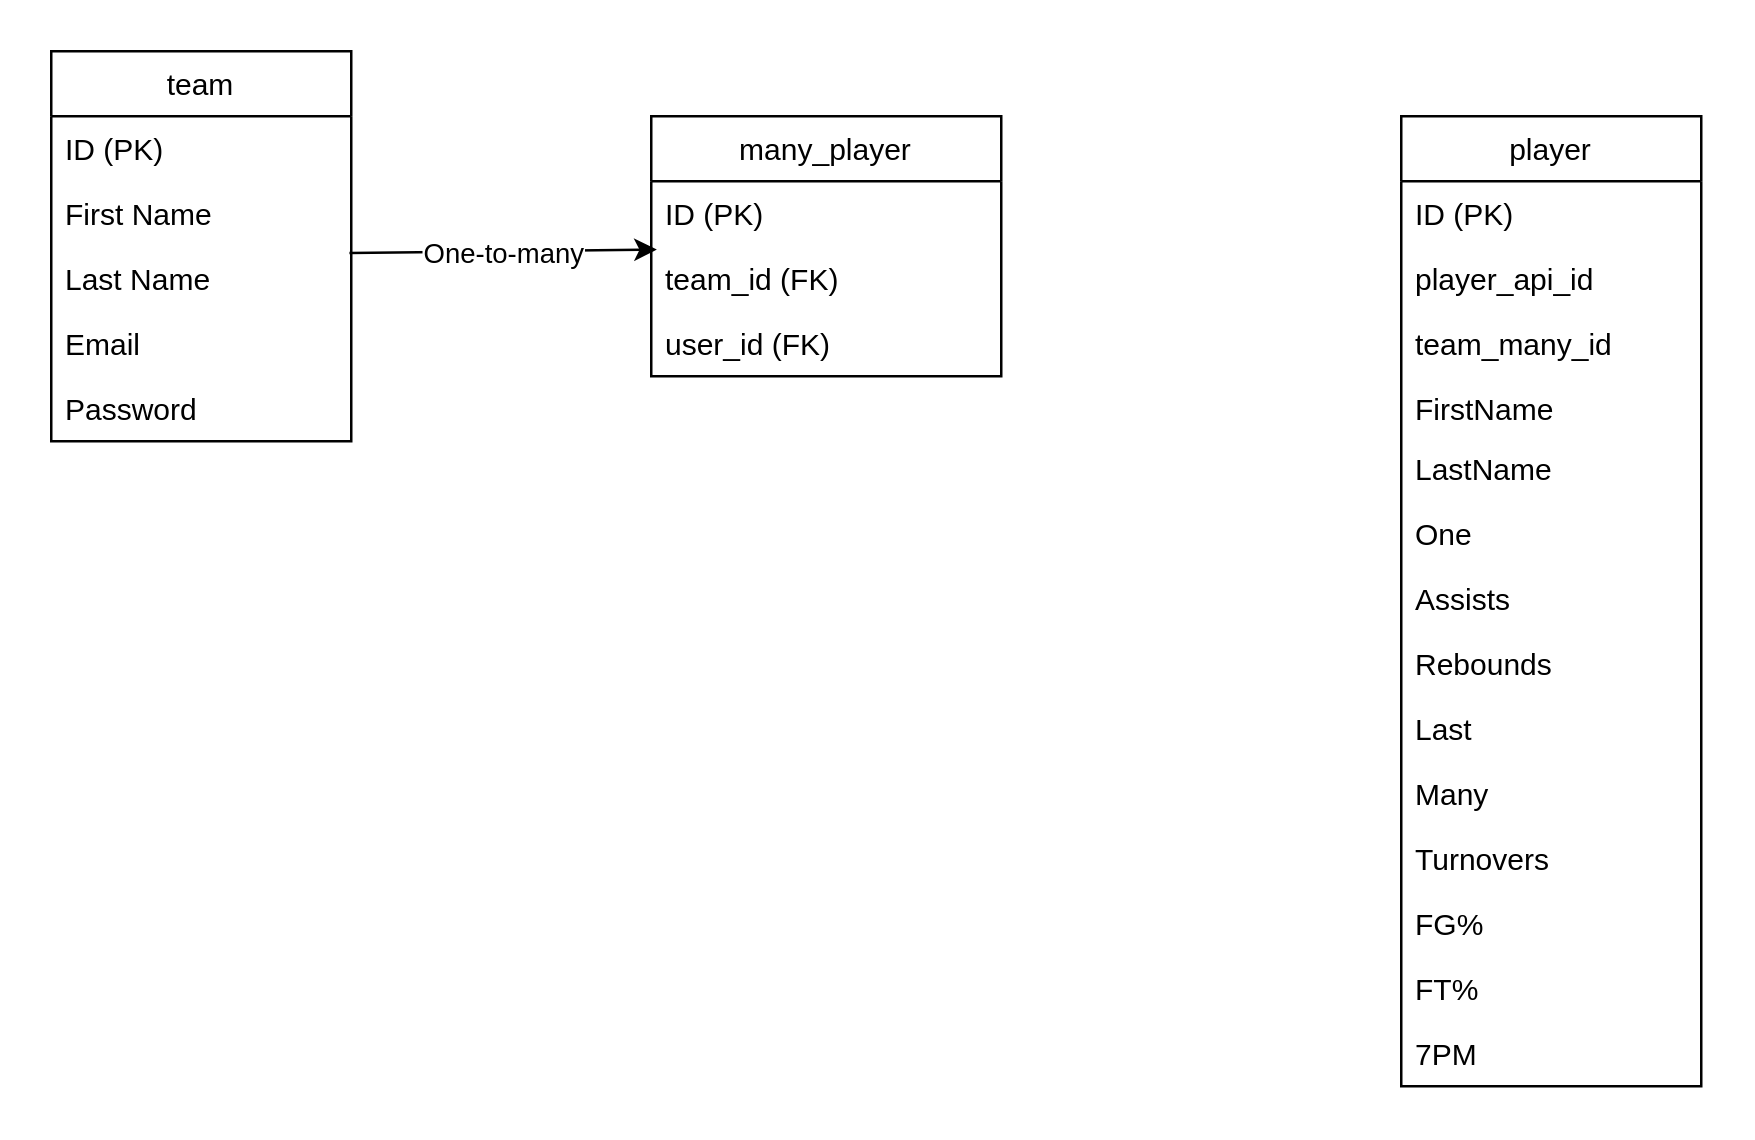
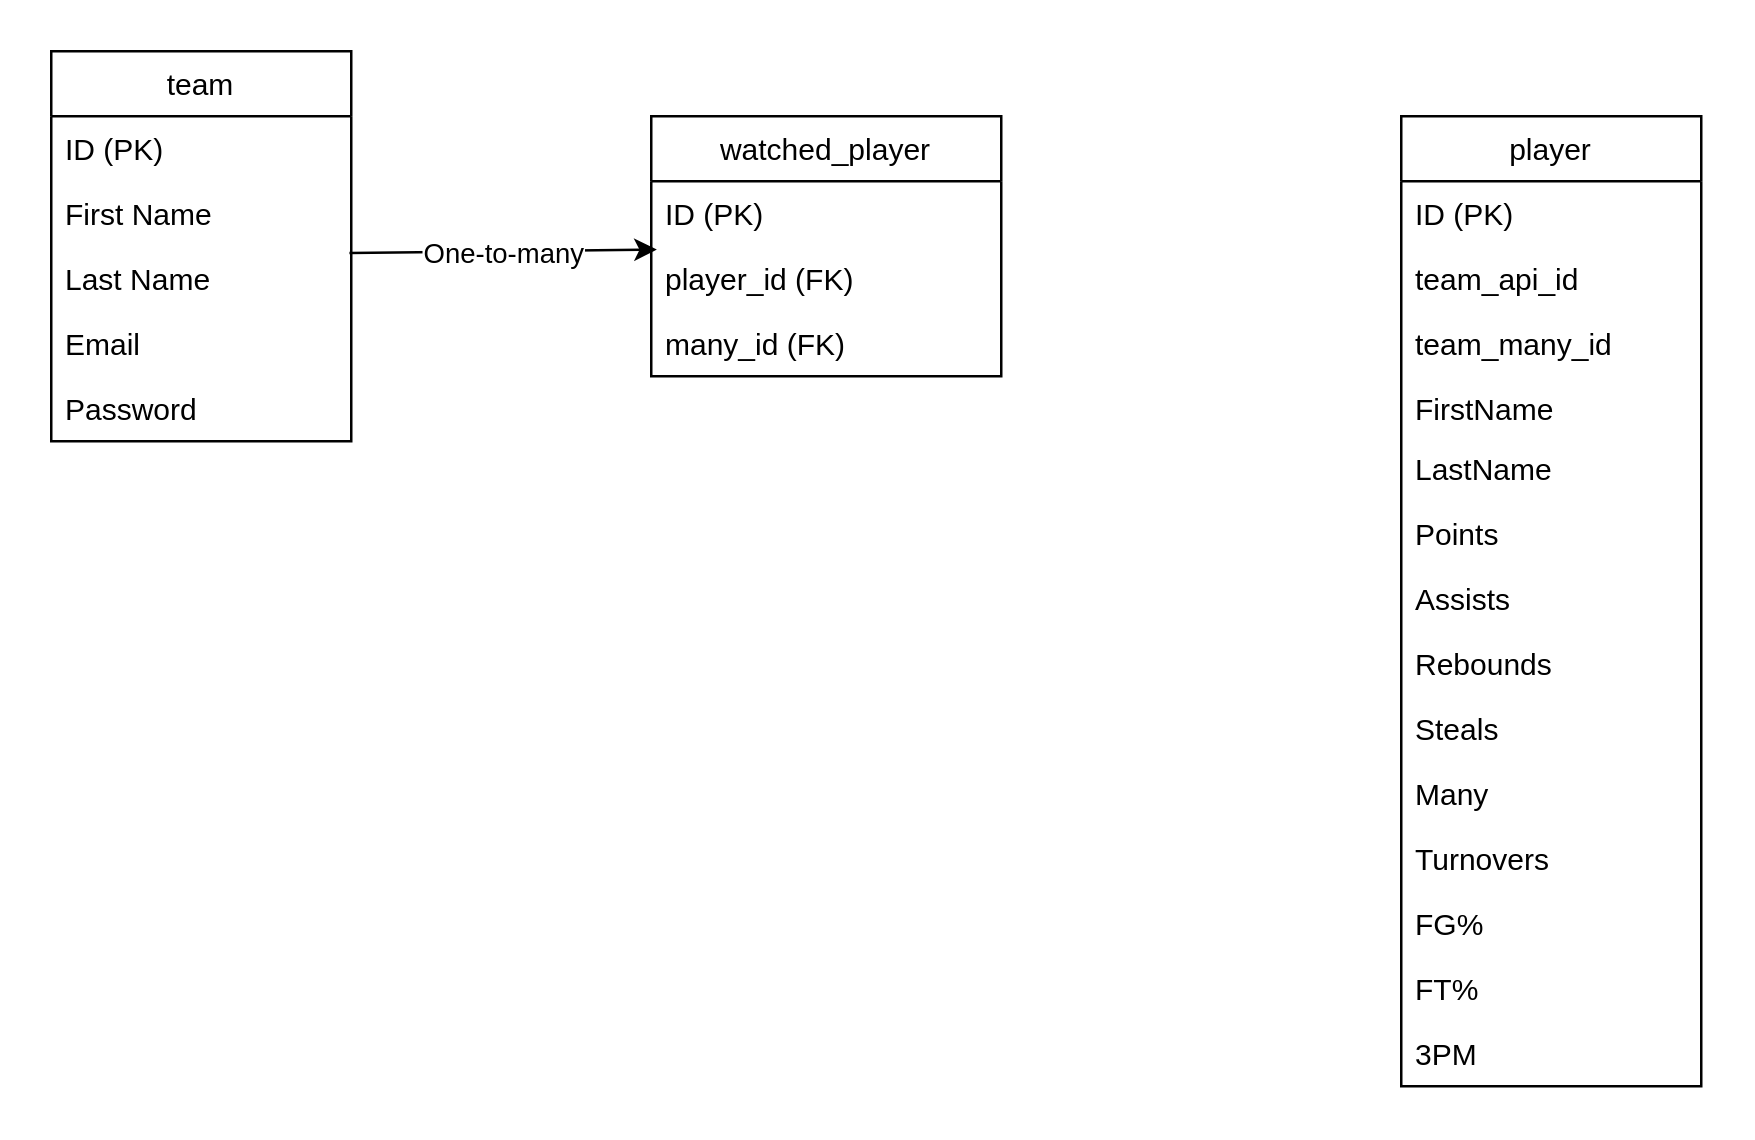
node "many_player": label "many_player" -> "watched_player"
node "team_id (FK)": label "team_id (FK)" -> "player_id (FK)"
node "player_api_id": label "player_api_id" -> "team_api_id"
node "user_id (FK)": label "user_id (FK)" -> "many_id (FK)"
node "One": label "One" -> "Points"
node "Last": label "Last" -> "Steals"
node "7PM": label "7PM" -> "3PM"
